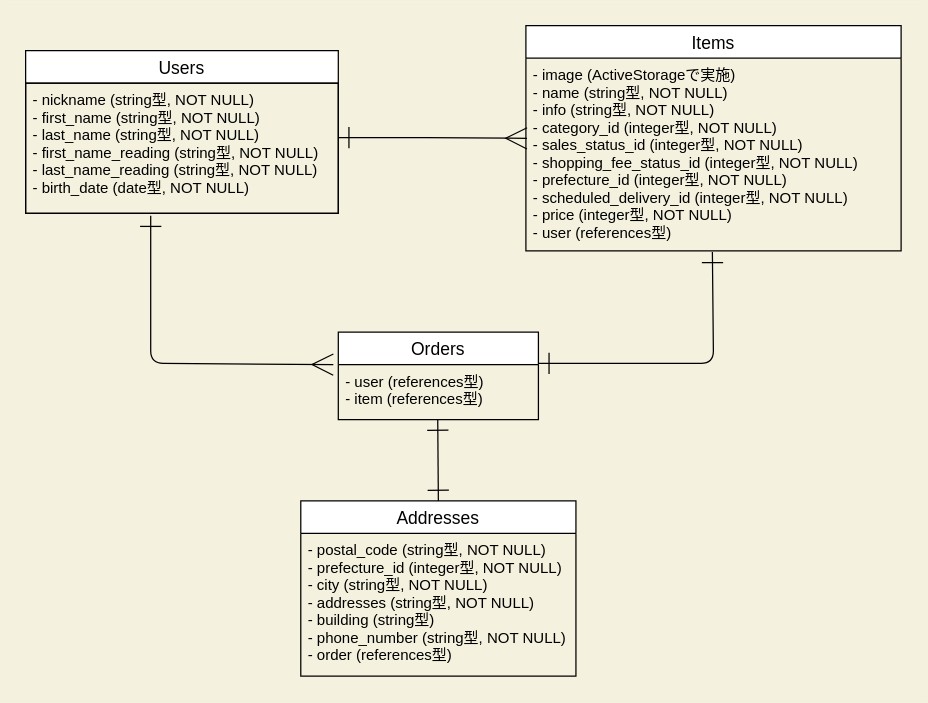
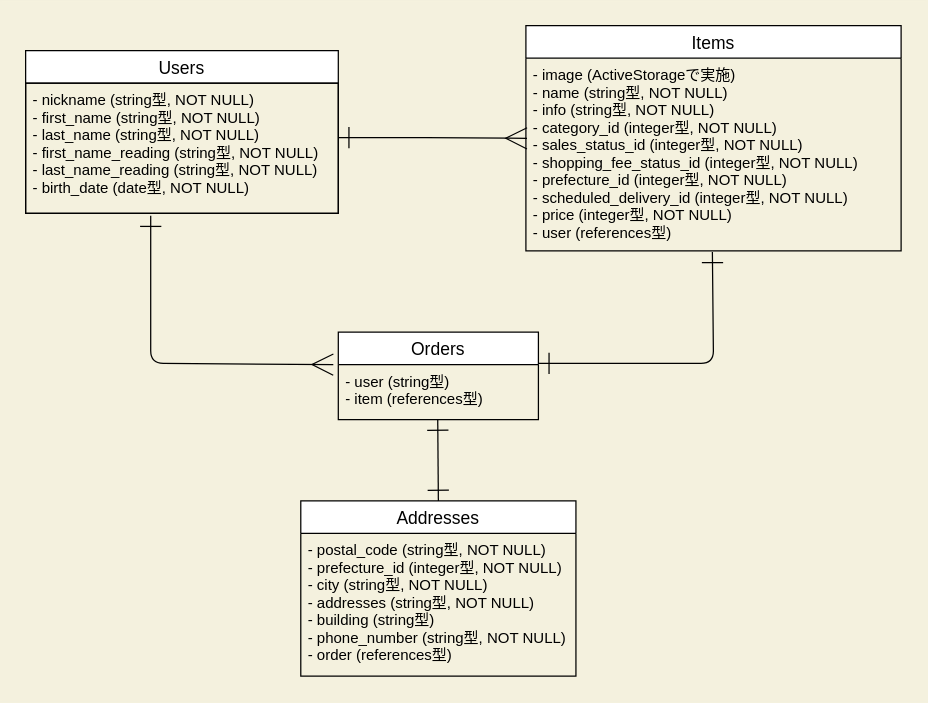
node "- user (references型) - item (references型)": label "- user (references型) - item (references型)" -> "- user (string型) - item (references型)"
